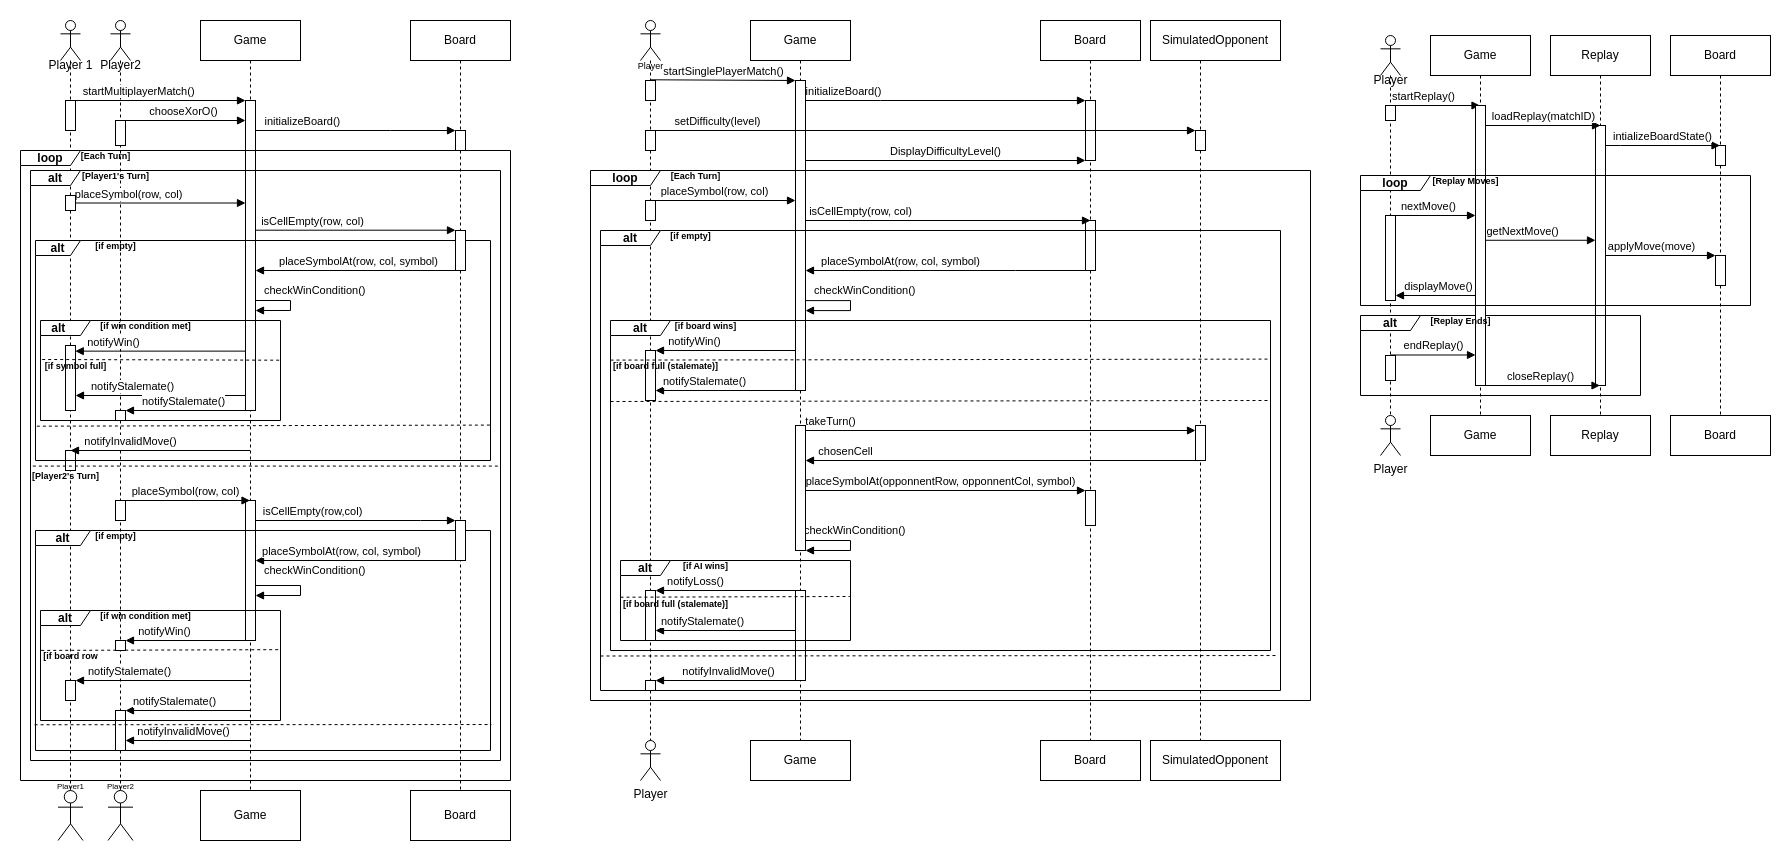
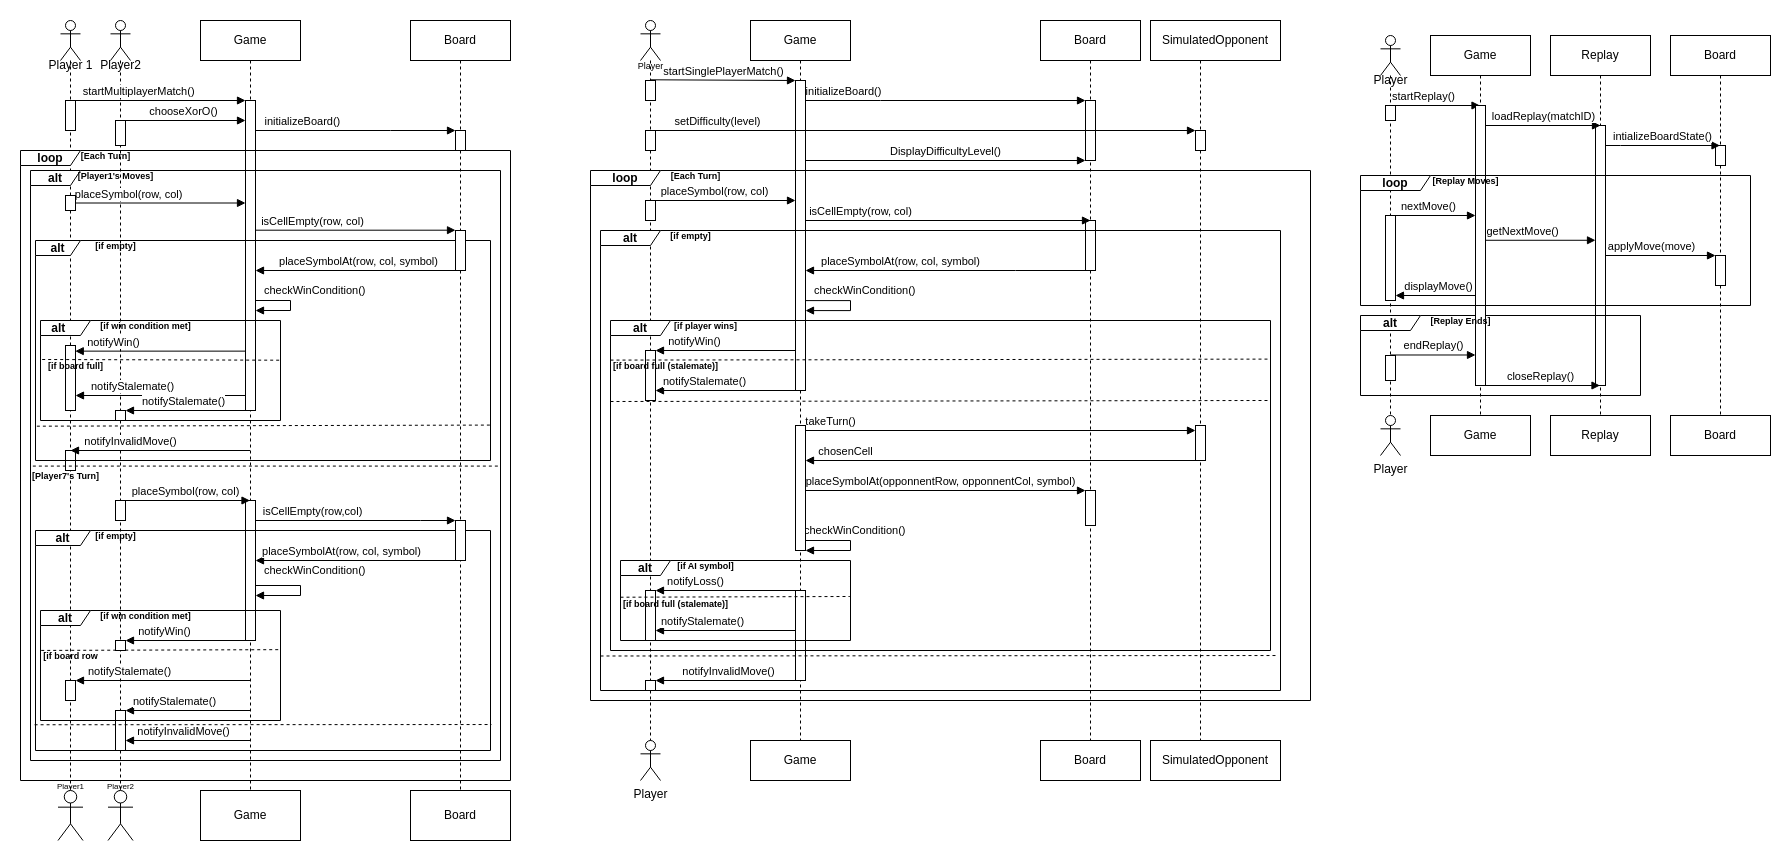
node "[Player1's Turn]": label "[Player1's Turn]" -> "[Player1's Moves]"
node "[if board wins]": label "[if board wins]" -> "[if player wins]"
node "[if symbol full]": label "[if symbol full]" -> "[if board full]"
node "[Player2's Turn]": label "[Player2's Turn]" -> "[Player7's Turn]"
node "[if AI wins]": label "[if AI wins]" -> "[if AI symbol]"
